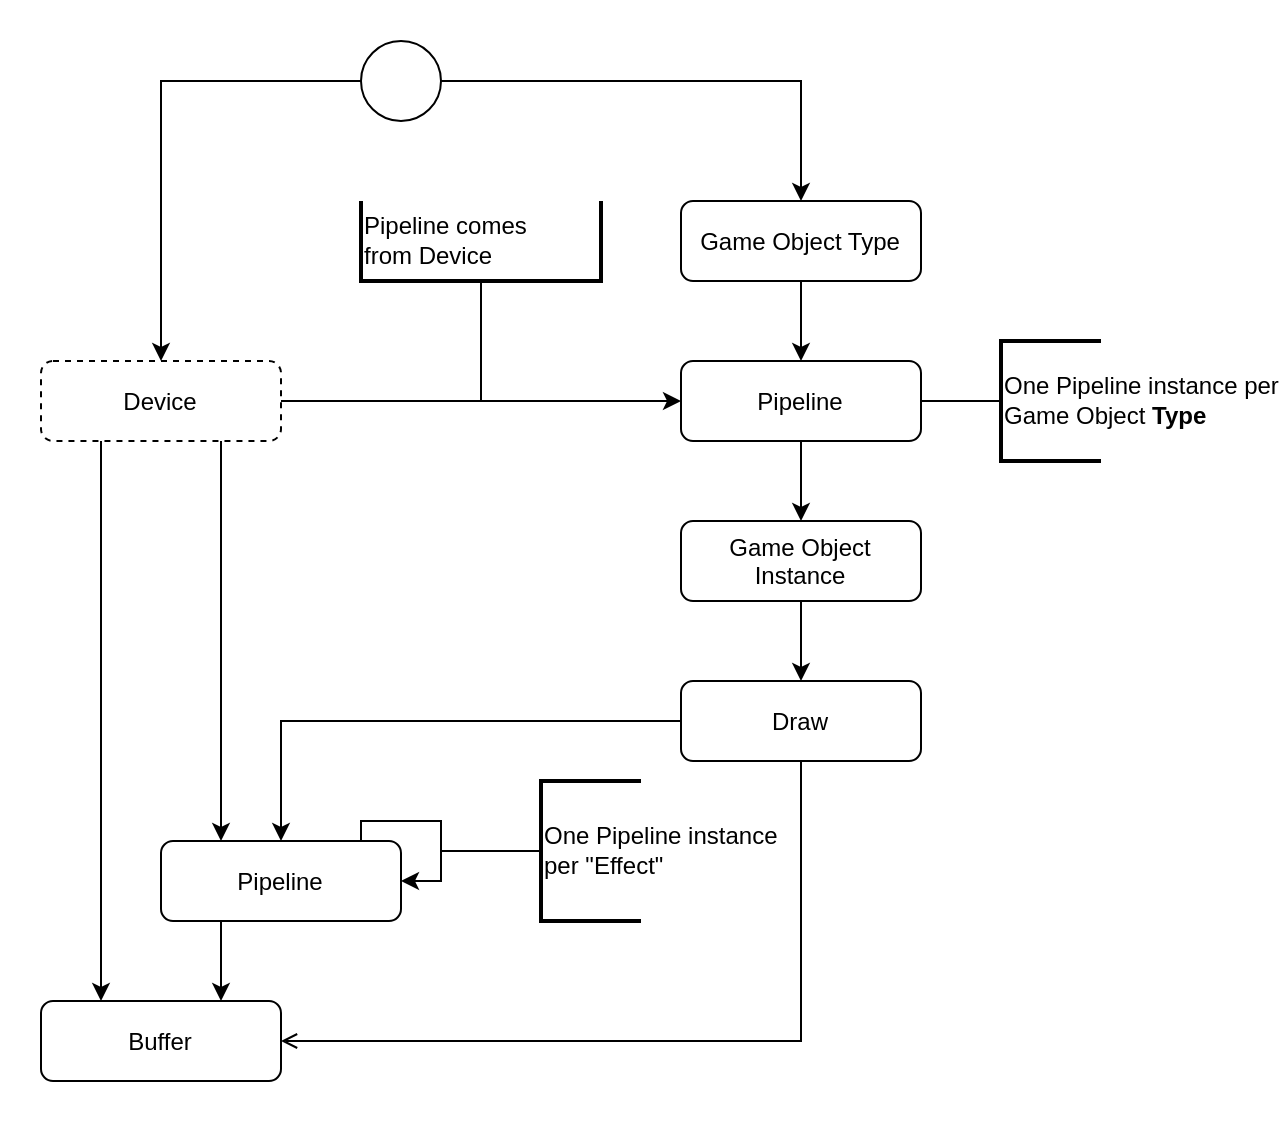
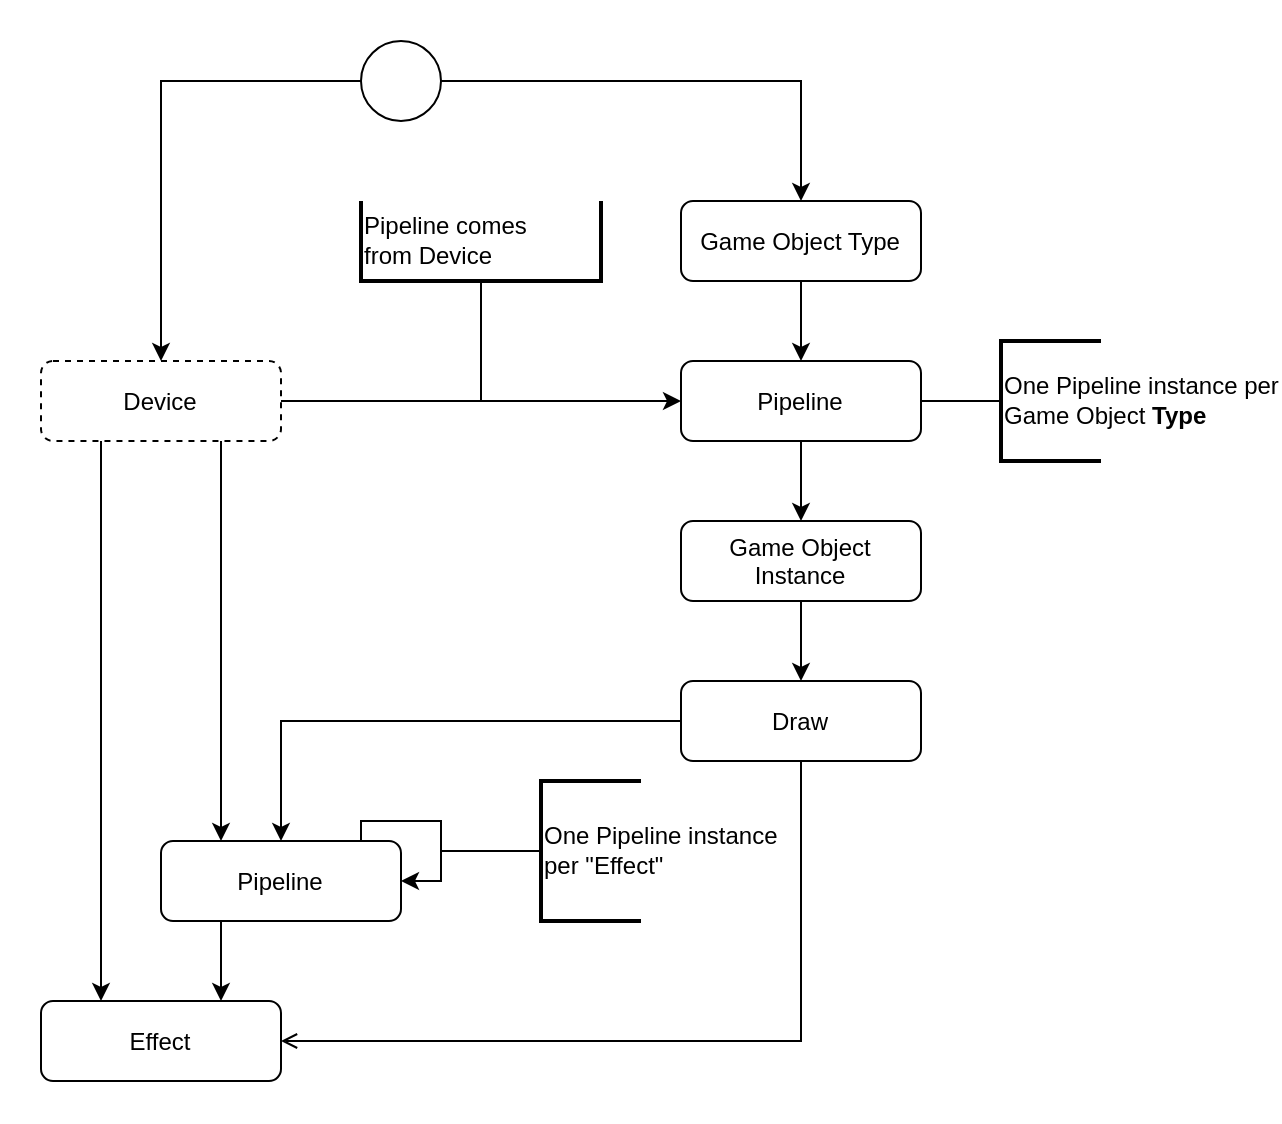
node "Buffer": label "Buffer" -> "Effect"
